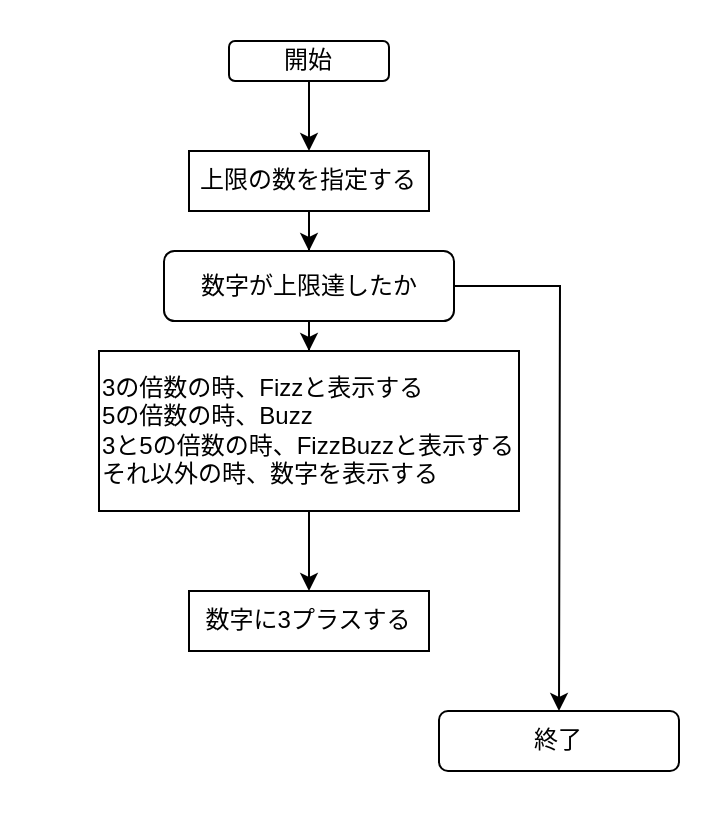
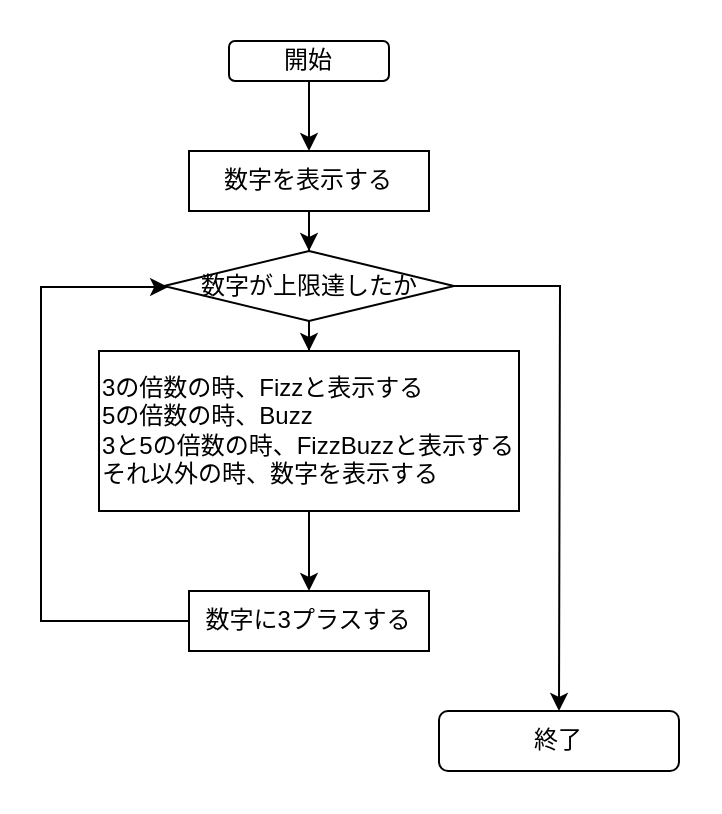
node "上限の数を指定する": label "上限の数を指定する" -> "数字を表示する"
node "数字が上限達したか": shape rounded rectangle -> diamond
edge "数字に3プラスする" -> "数字が上限達したか": added
